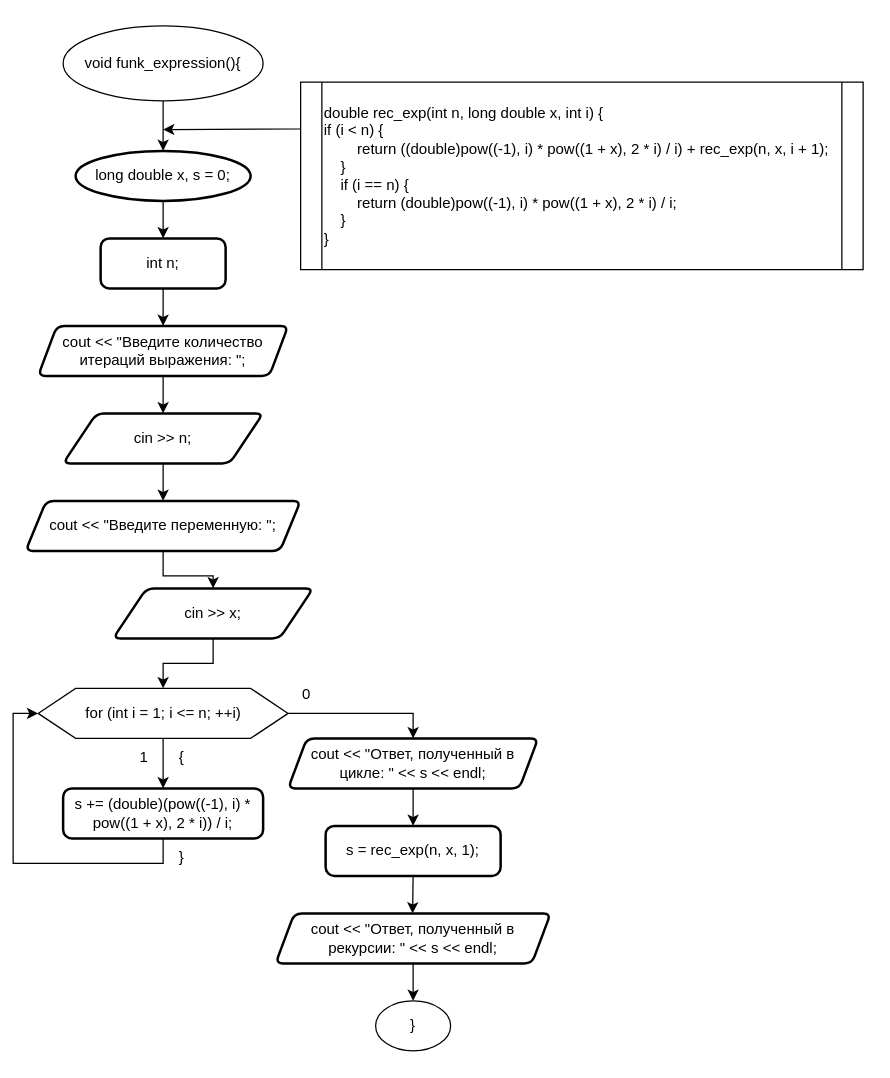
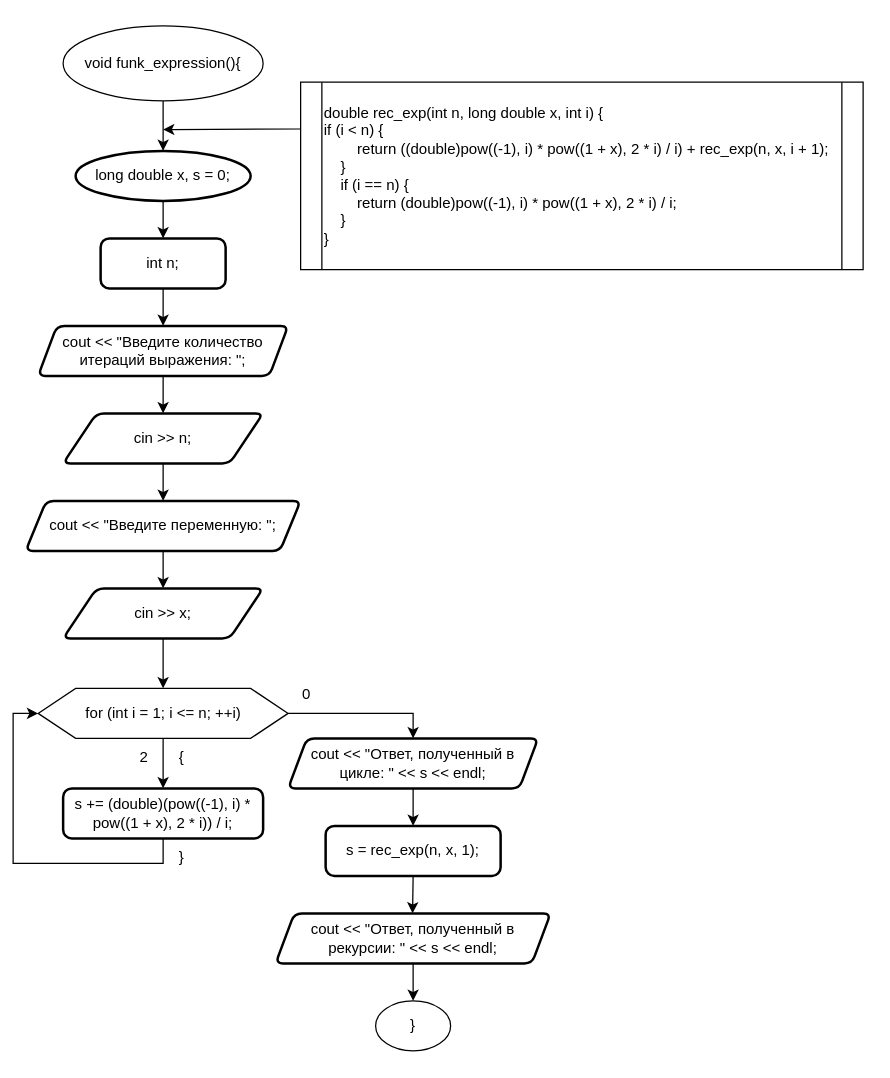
node "cin >> x;": moved (213, 613) -> (163, 613)
node "1": label "1" -> "2"
